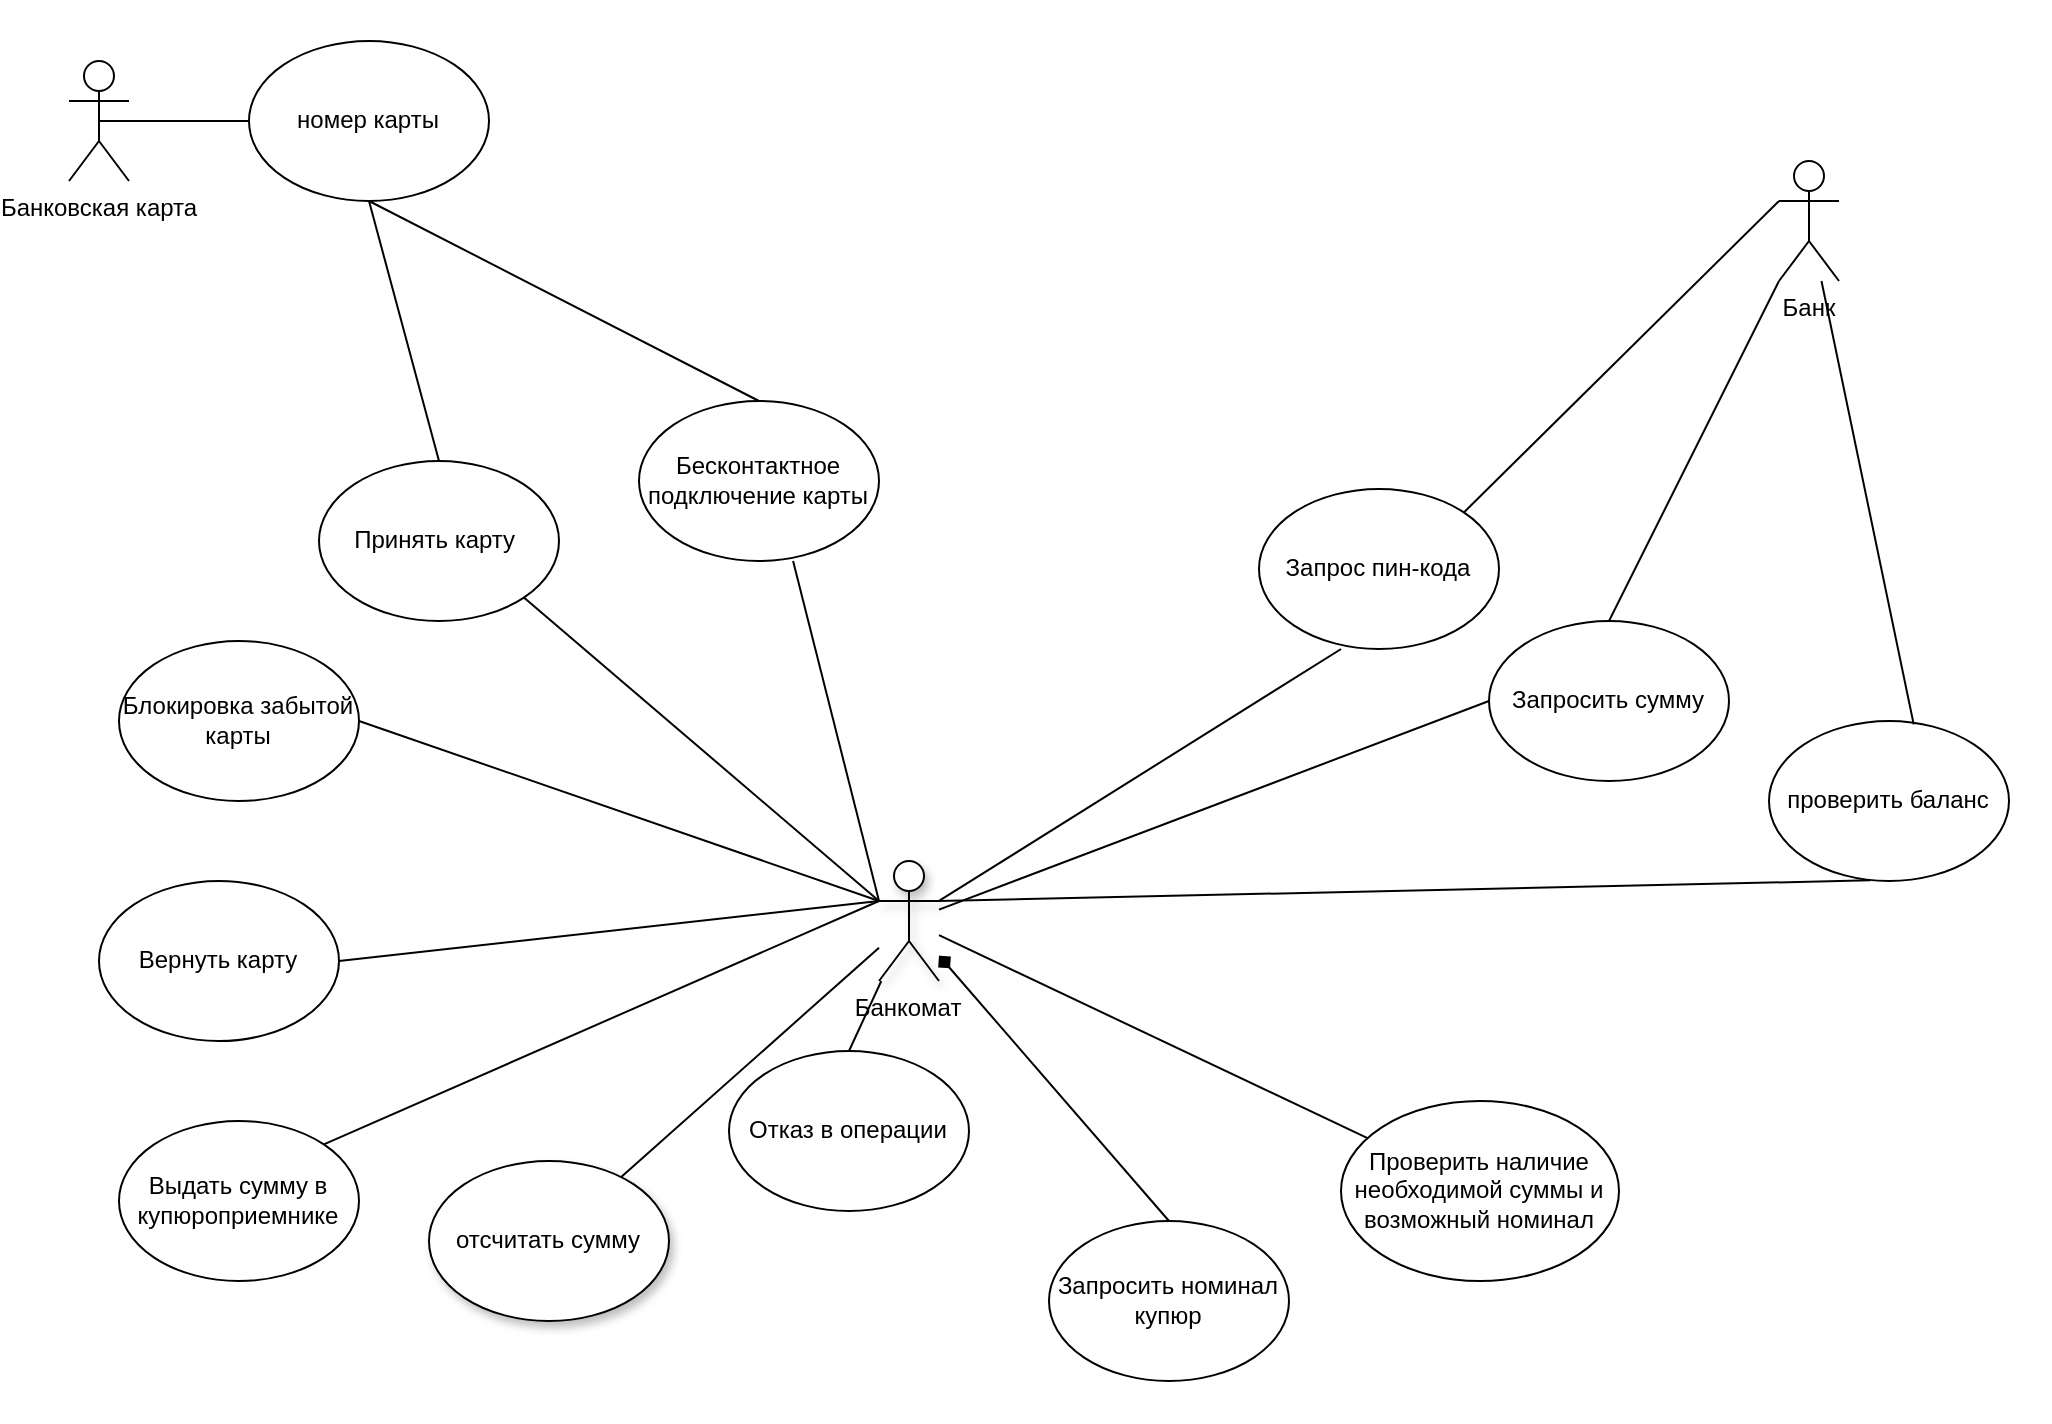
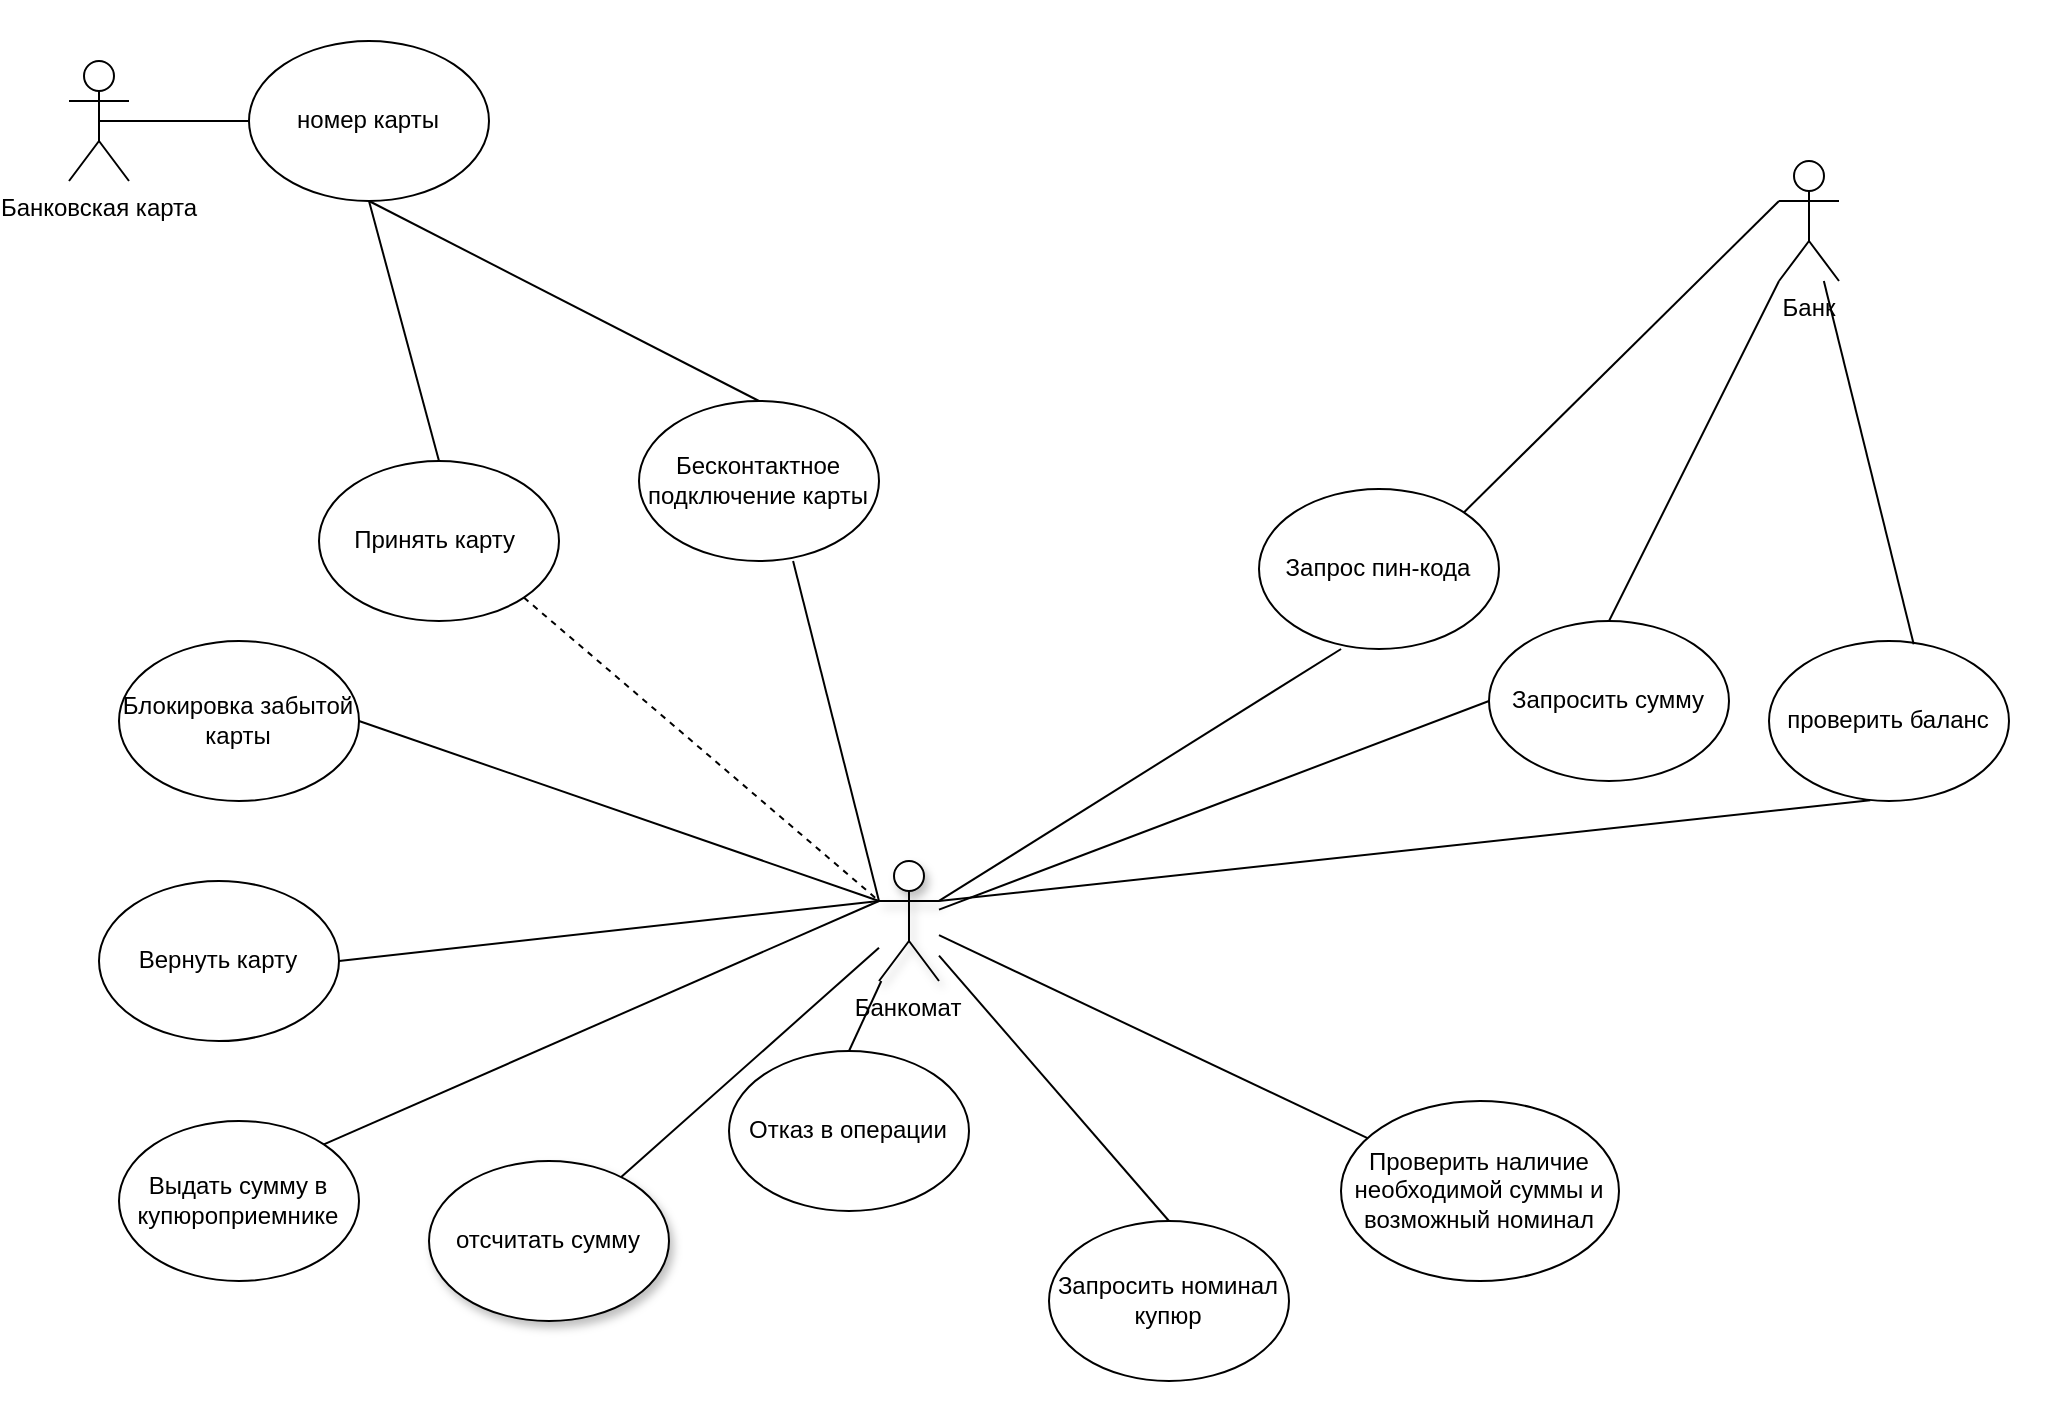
edge "Принять карту" -- "Банкомат": style solid -> dashed
node "проверить баланс": moved (1889, 801) -> (1889, 721)
edge "Запросить номинал купюр" -> "Банкомат": arrowhead diamond -> none
